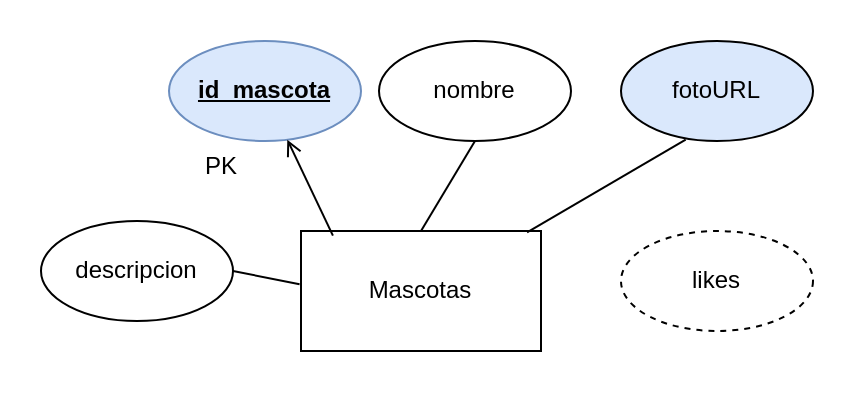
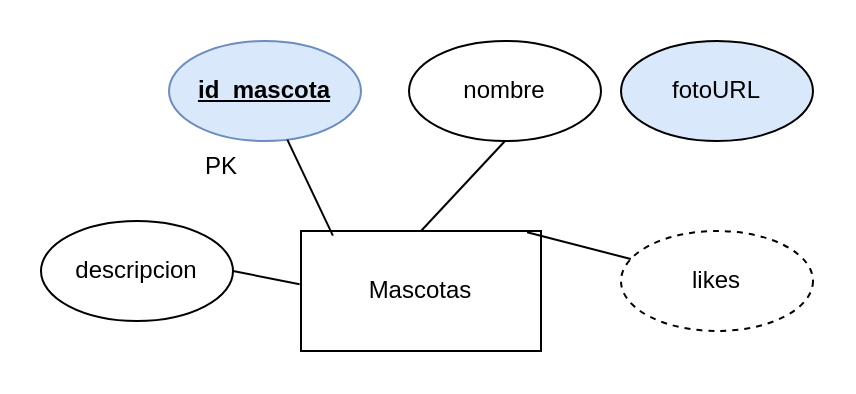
node "nombre": moved (475, 91) -> (505, 91)
edge "Mascotas" -> "id_mascota": arrowhead open -> none
edge "fotoURL" -- "Mascotas": now "likes" -- "Mascotas"
